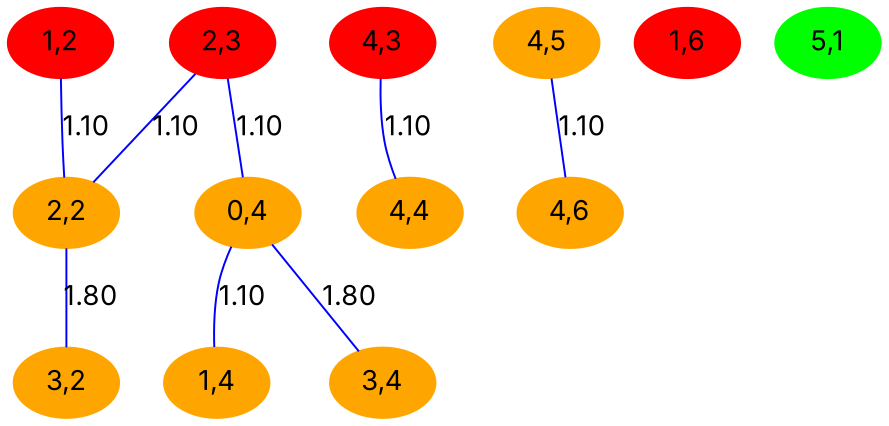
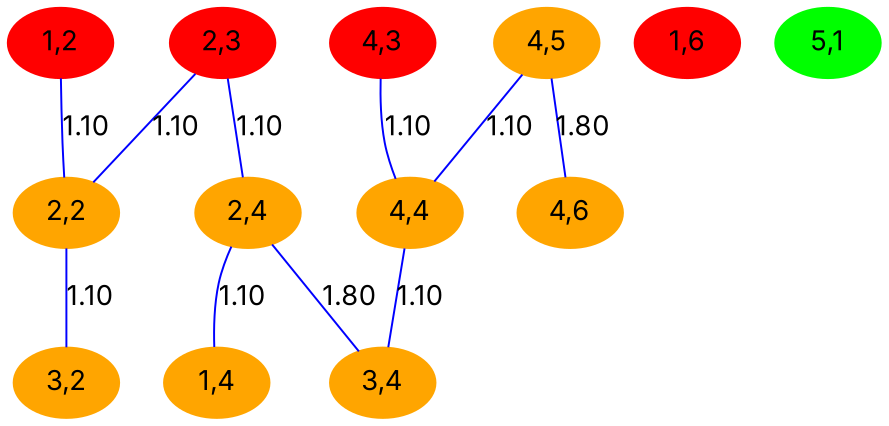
edge "4,5" -- "4,4": added, label "1.10"
edge "4,5" -- "4,6": label "1.10" -> "1.80"
node "0,4": label "0,4" -> "2,4"
edge "2,2" -- "3,2": label "1.80" -> "1.10"
edge "4,4" -- "3,4": added, label "1.10"
